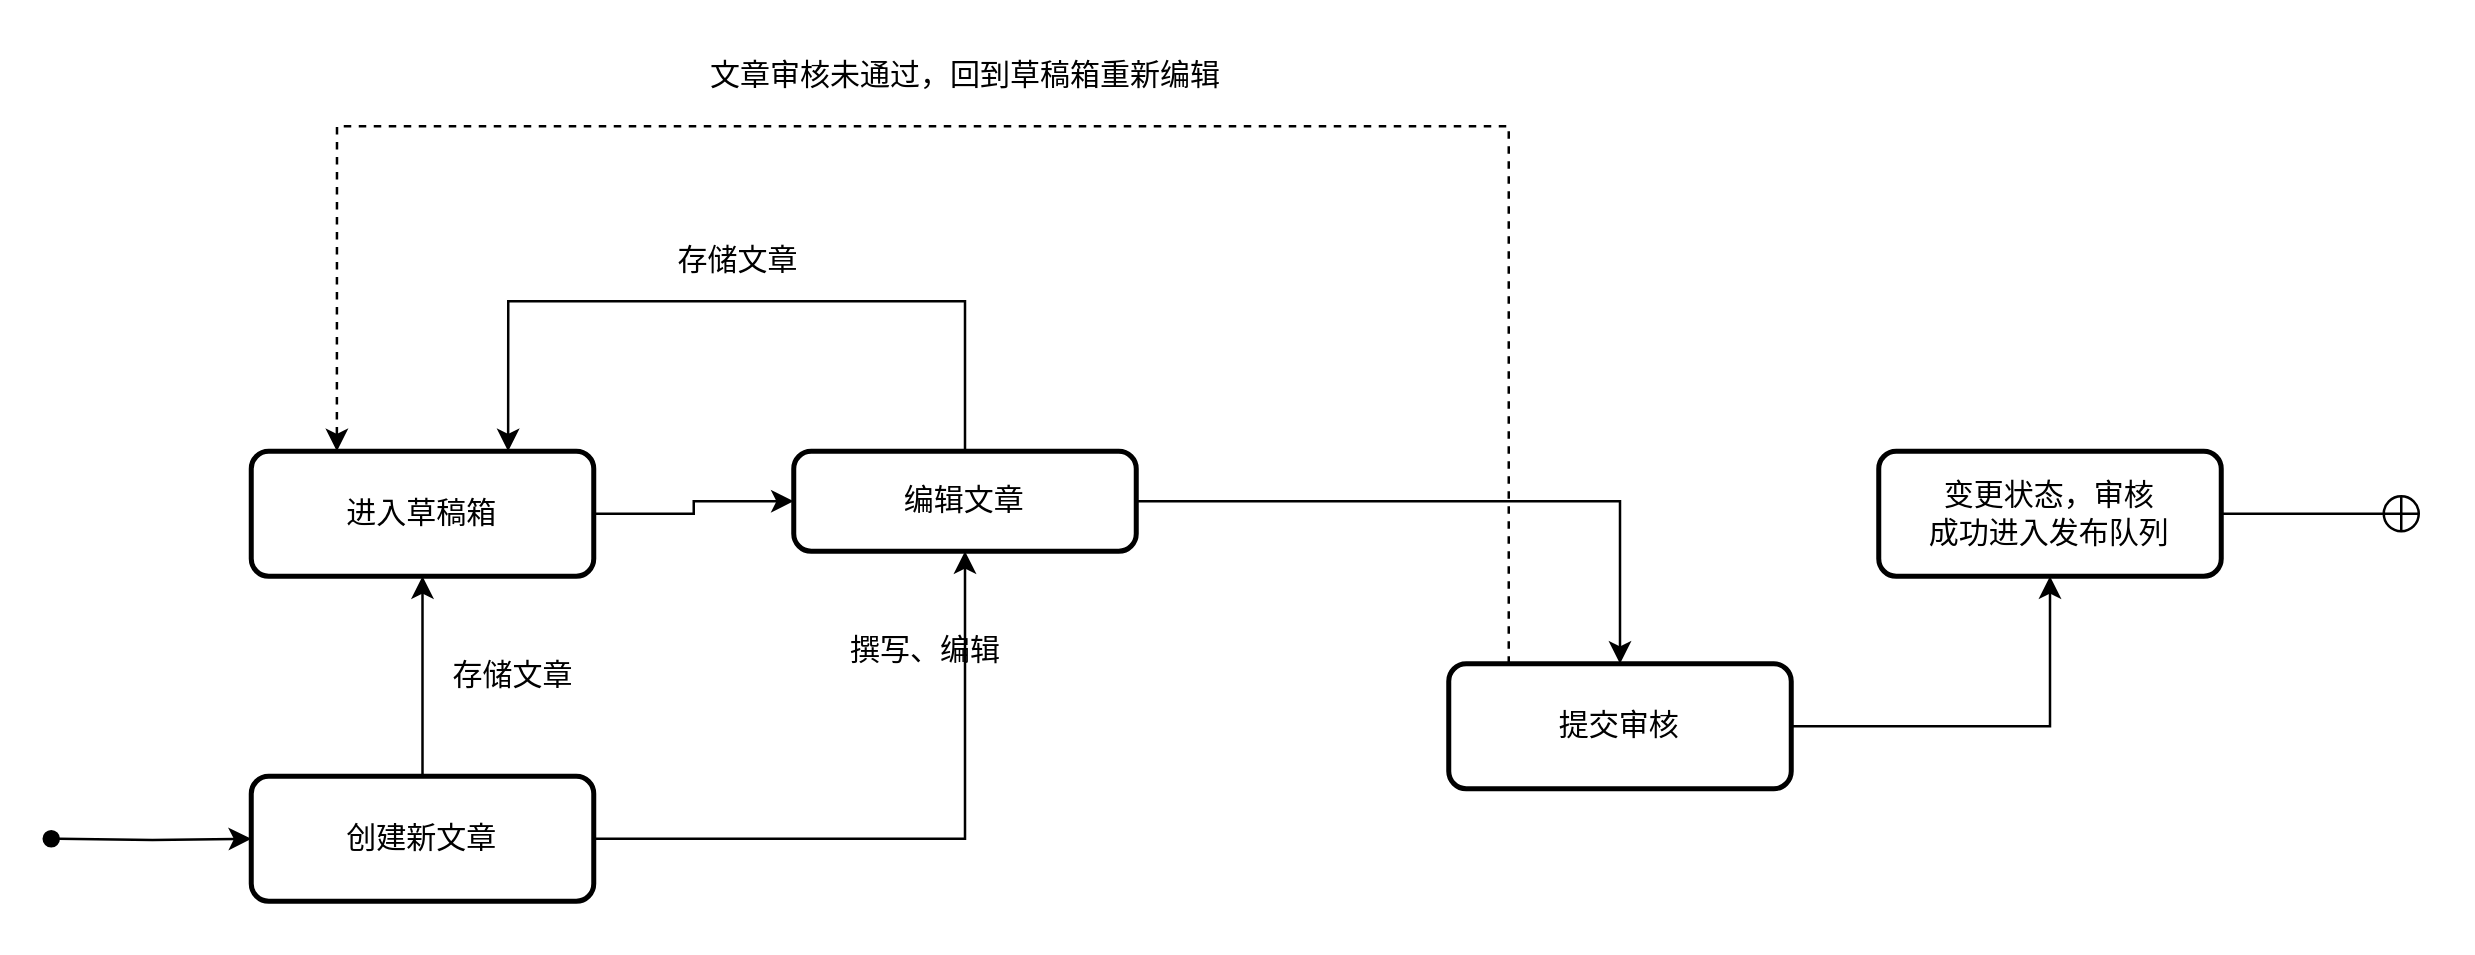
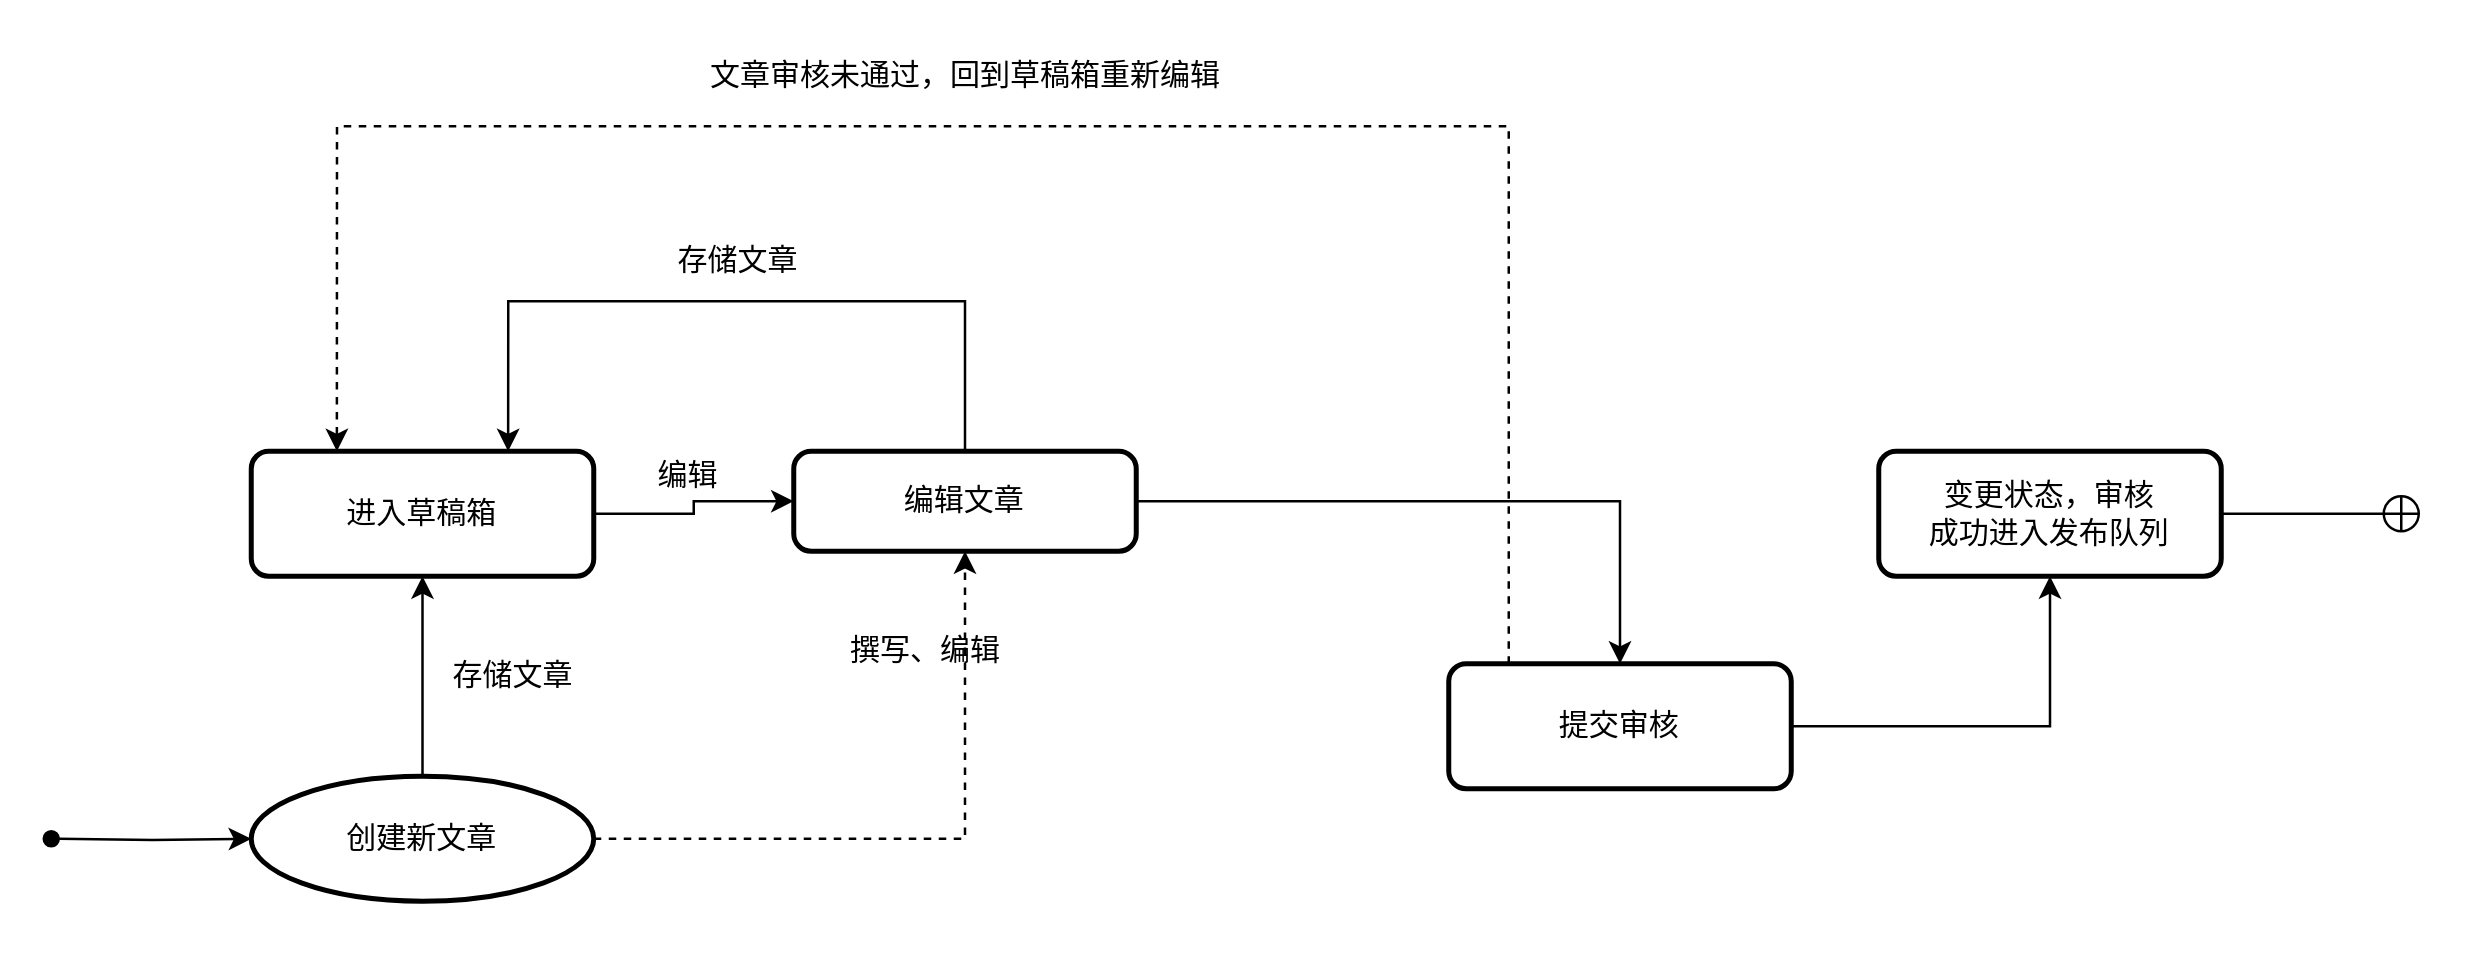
node "编辑": added
node "创建新文章": shape rounded rectangle -> ellipse
edge "创建新文章" -> "编辑文章": style solid -> dashed
